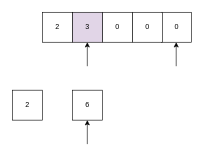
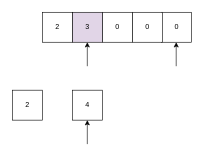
node "6": label "6" -> "4"
